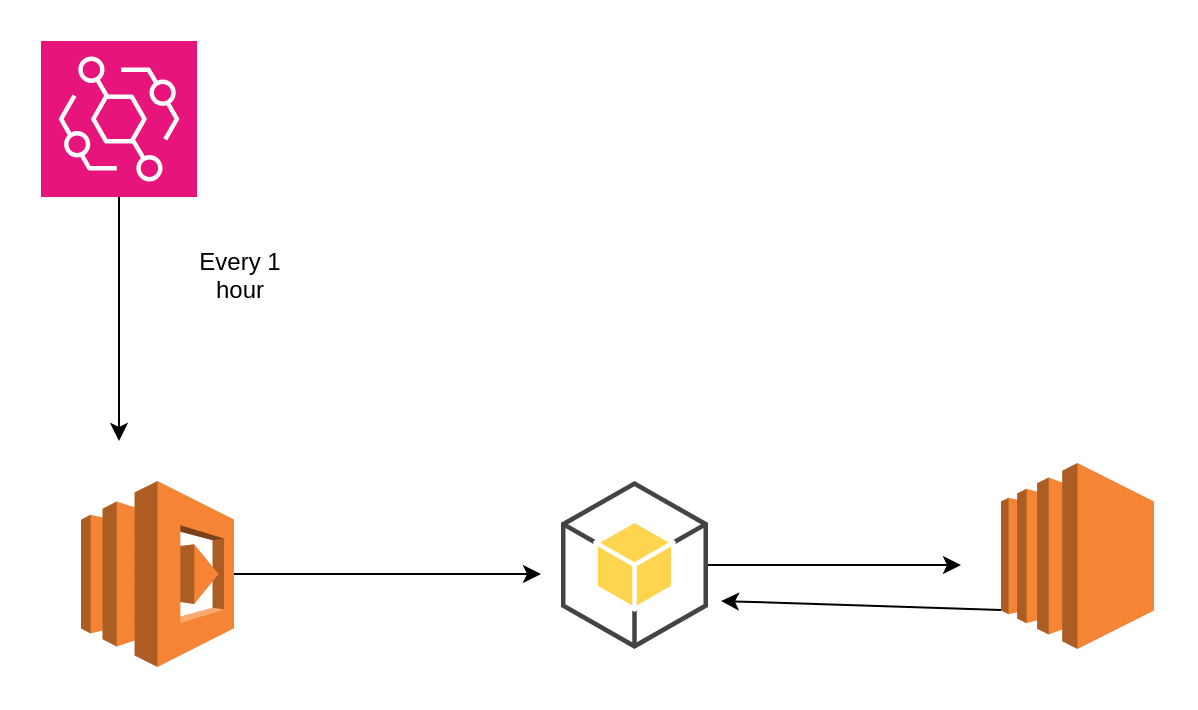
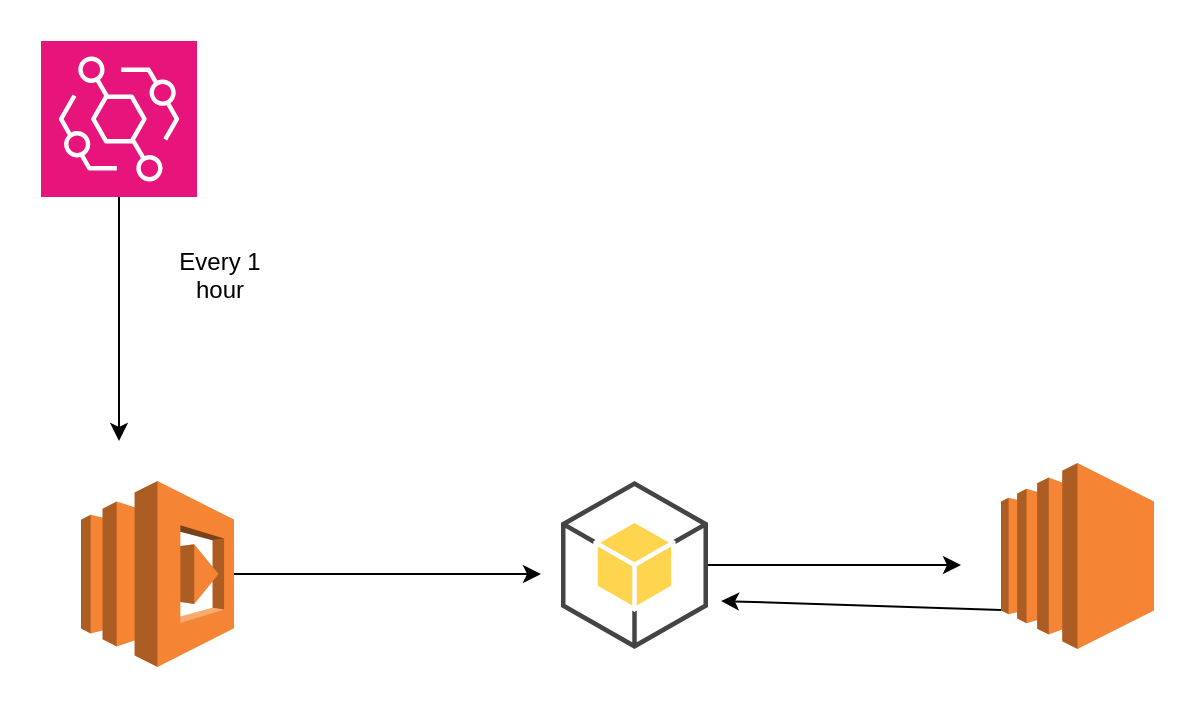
node "Every 1 hour": moved (241, 291) -> (221, 291)
